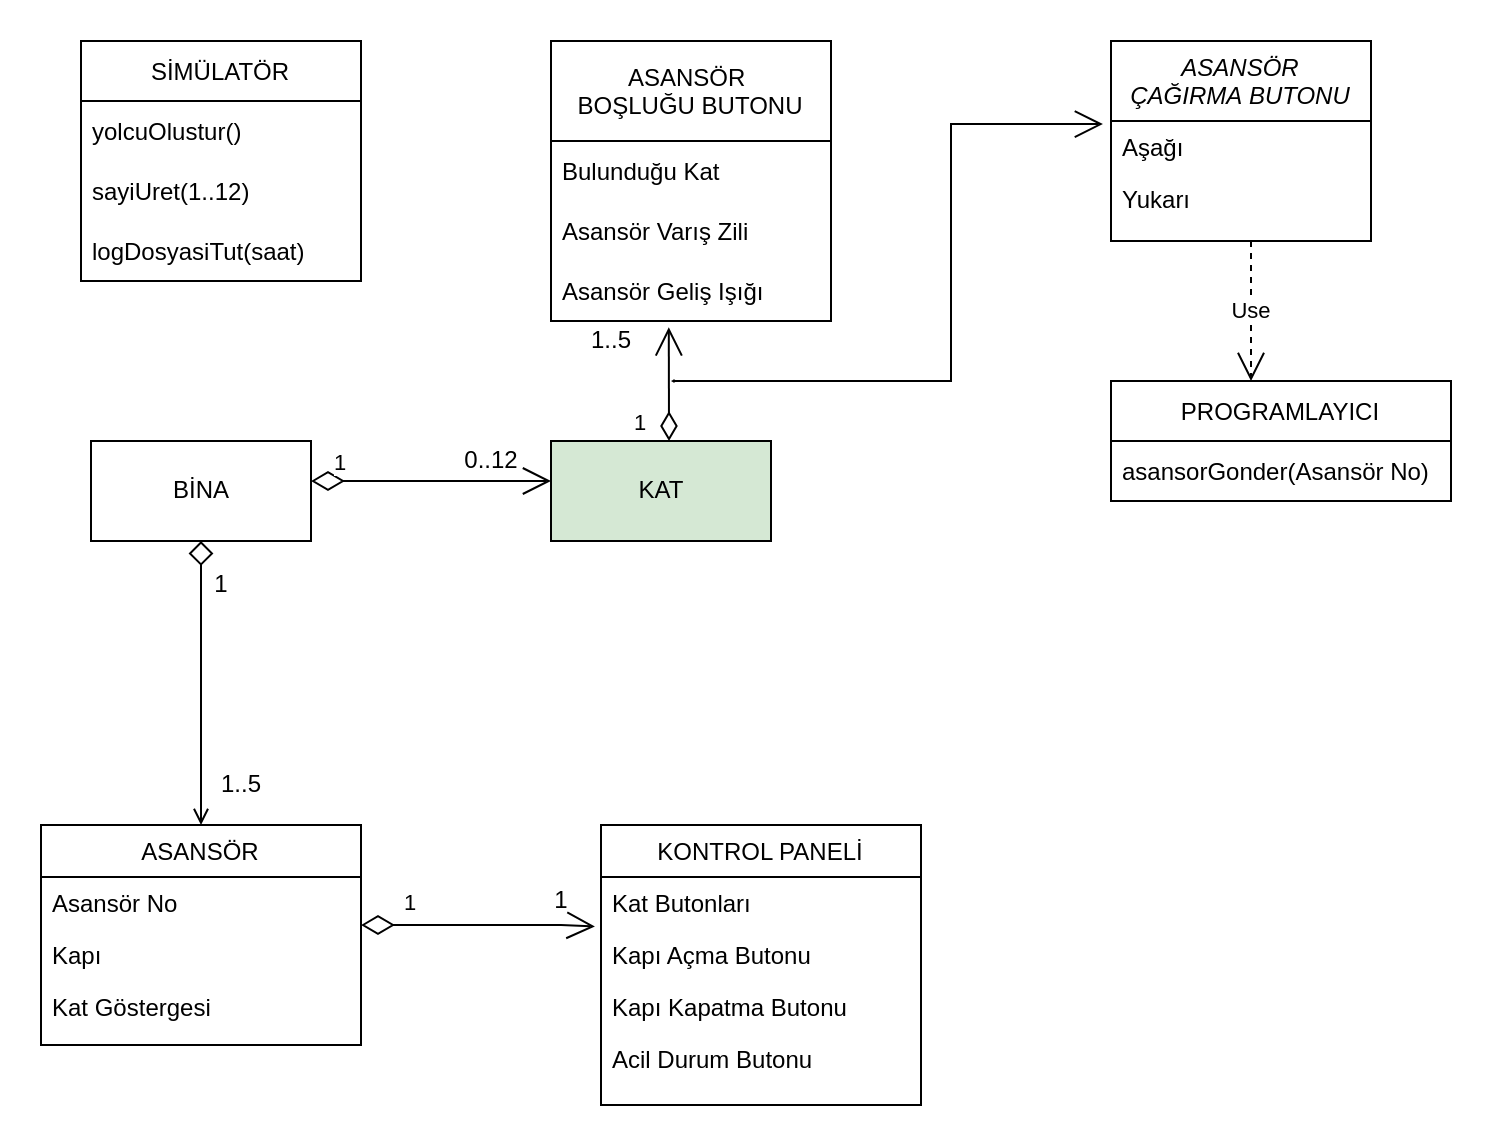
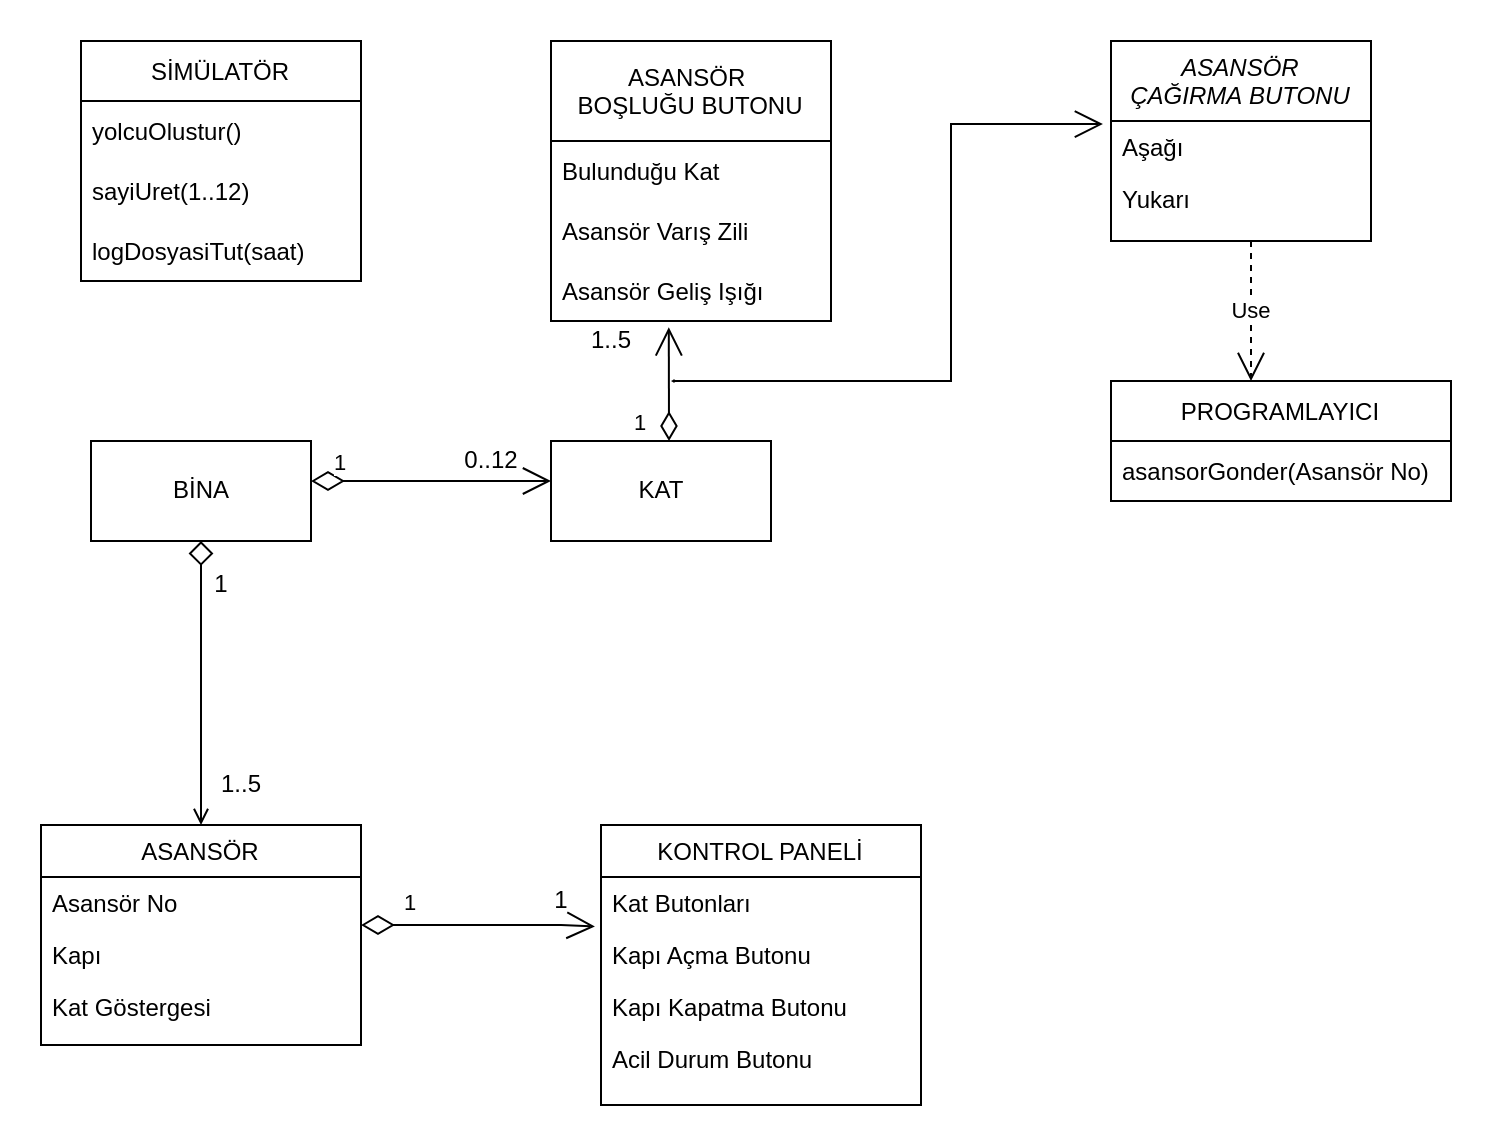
node "KAT": fillcolor #d5e8d4 -> #ffffff
